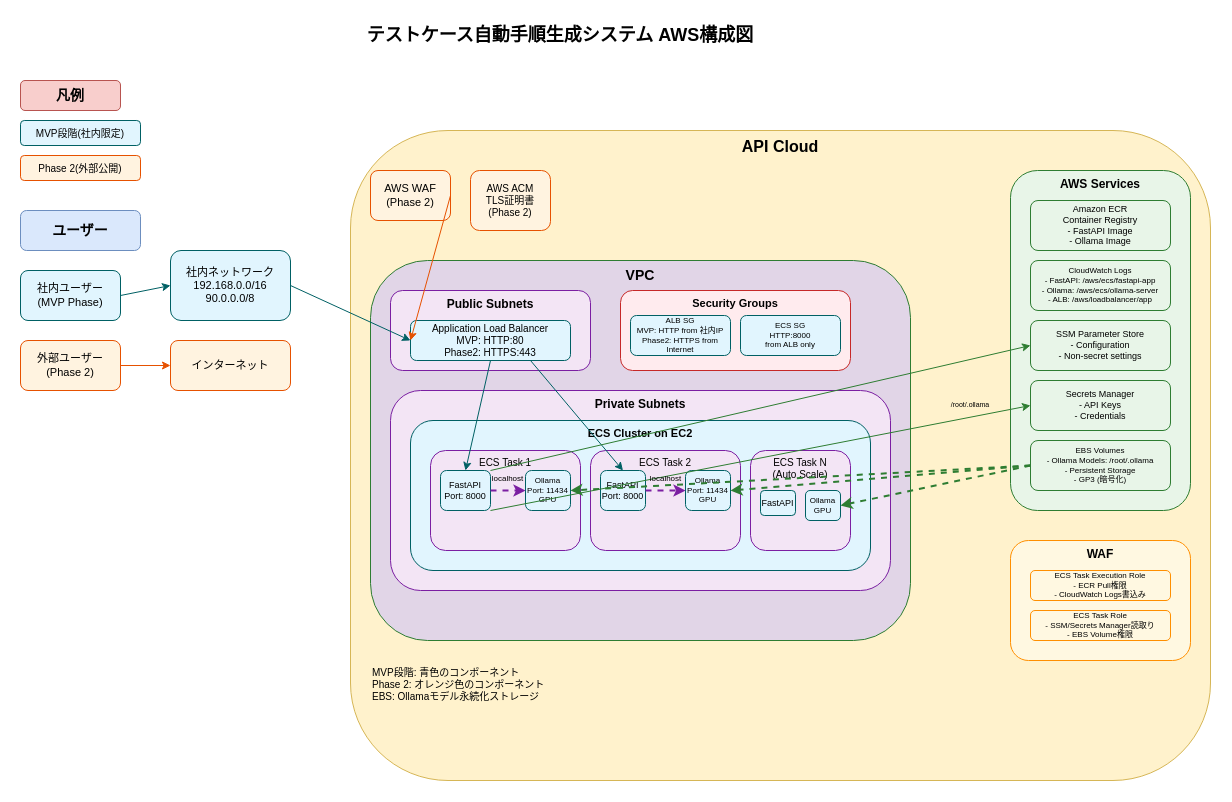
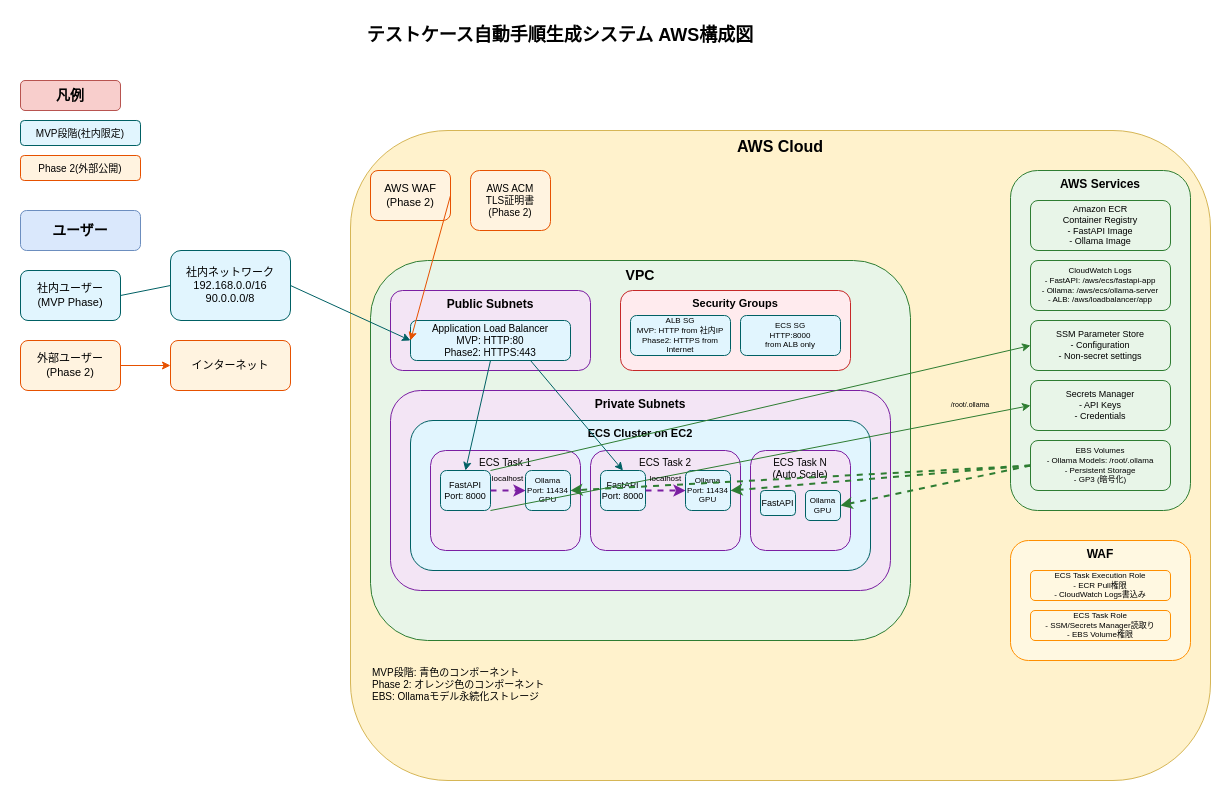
node "API Cloud": label "API Cloud" -> "AWS Cloud"
node "VPC": fillcolor #e1d5e7 -> #e8f5e8
edge "社内ユーザー (MVP Phase)" -> "社内ネットワーク 192.168.0.0/16 90.0.0.0/8": arrowhead classic -> none
